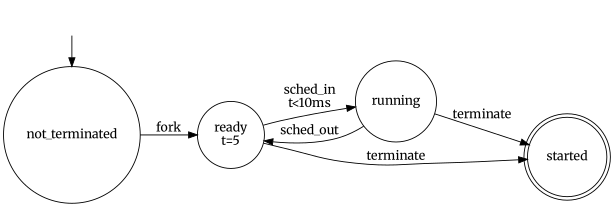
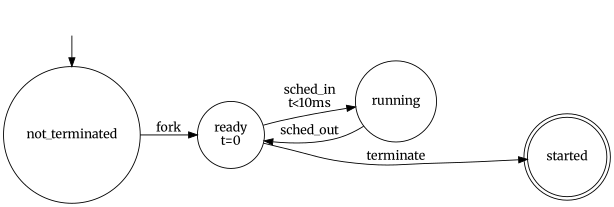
edge "running" -> "started": removed, label "terminate"
node "ready t=5": label "ready t=5" -> "ready t=0"
